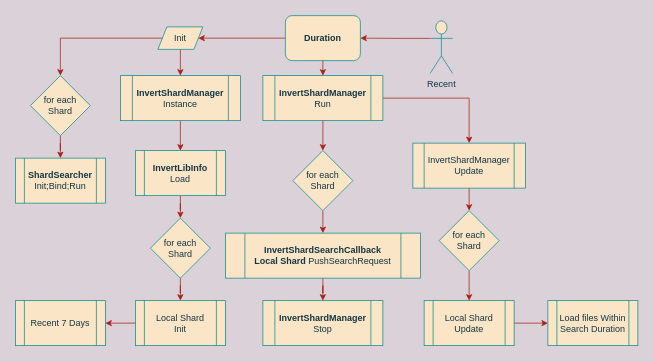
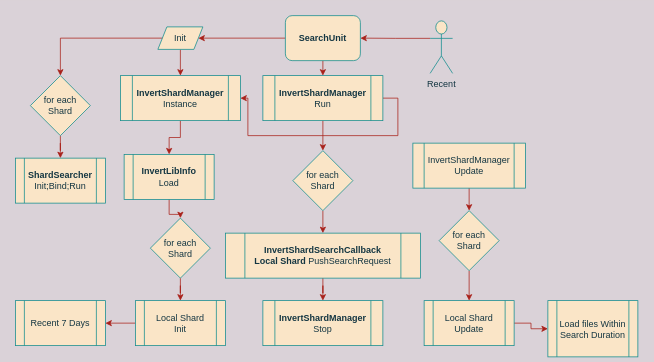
node "Duration": label "Duration" -> "SearchUnit"
edge "InvertShardManager Run" -> "InvertShardManager Update": now "InvertShardManager Run" -> "InvertShardManager Instance"
node "InvertLibInfo Load": moved (180, 173) -> (169, 177)
node "Load files Within Search Duration": size 90x45 -> 90x56
